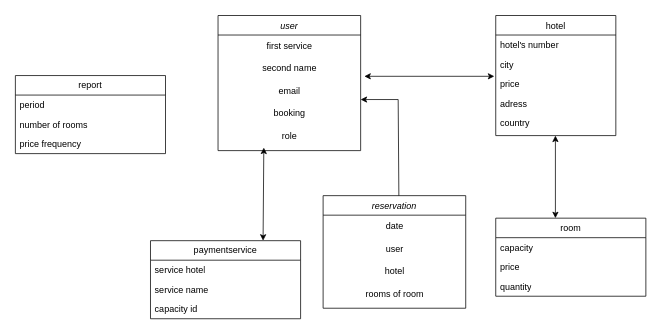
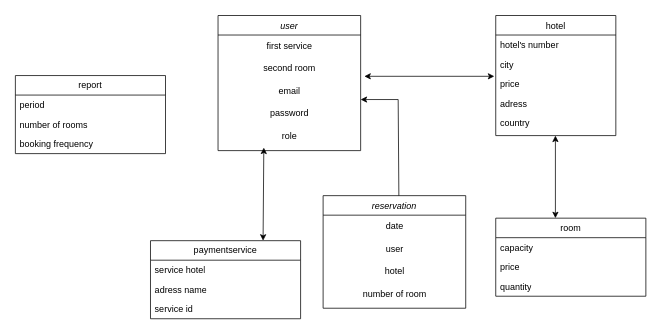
node "second name": label "second name" -> "second room"
node "booking": label "booking" -> "password"
node "price frequency": label "price frequency" -> "booking frequency"
node "service name": label "service name" -> "adress name"
node "rooms of room": label "rooms of room" -> "number of room"
node "capacity id": label "capacity id" -> "service id"
